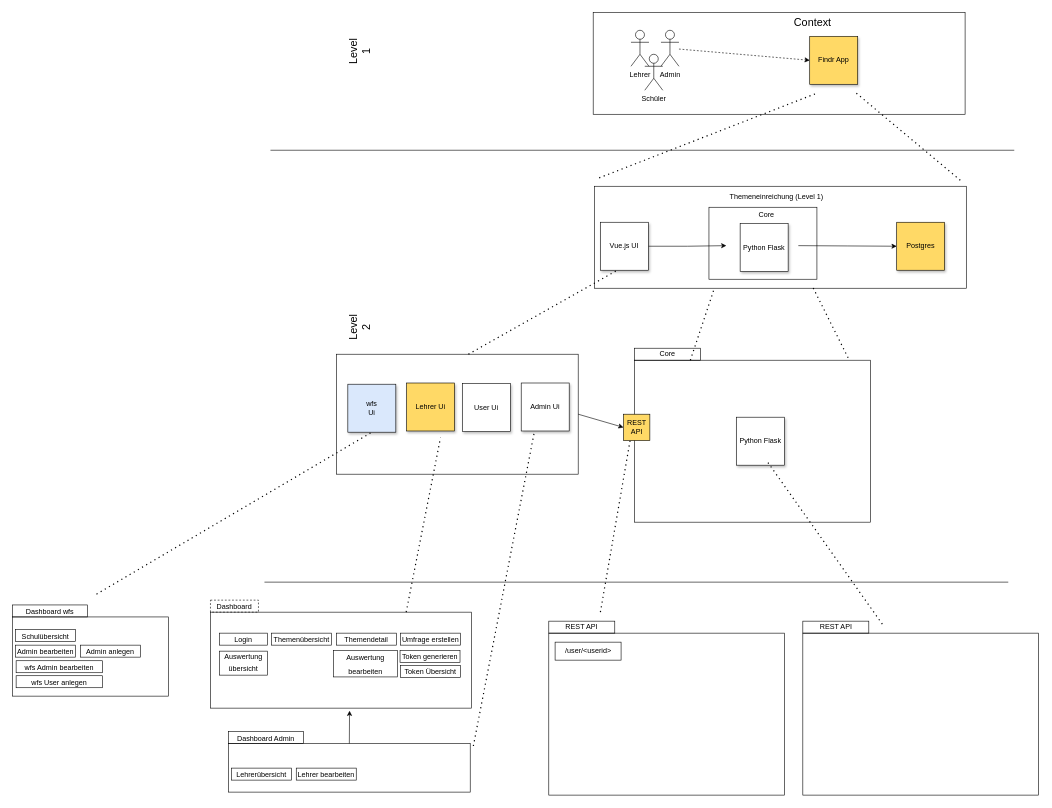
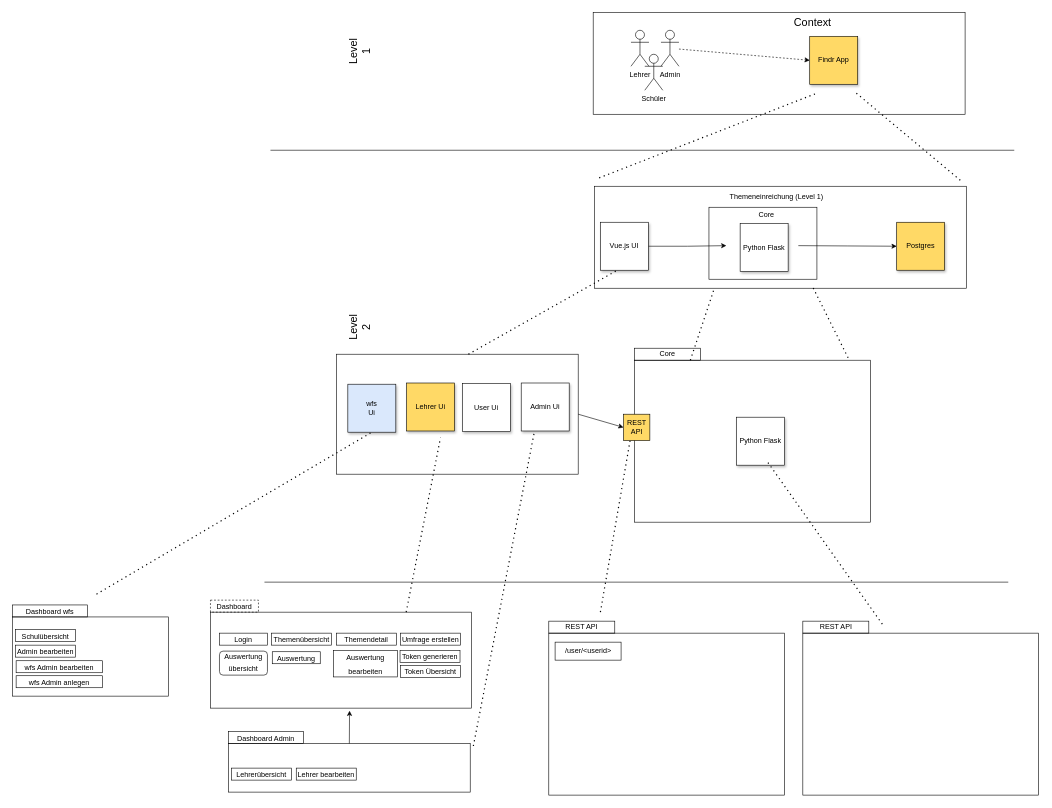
node "Admin anlegen": removed
node "Auswertung": added
node "Auswertung übersicht": shape rectangle -> rounded rectangle
node "wfs User anlegen": label "wfs User anlegen" -> "wfs Admin anlegen"
